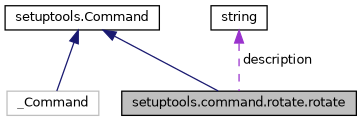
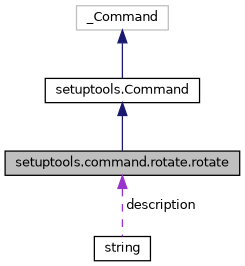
edge "_Command" -> "setuptools.Command": reversed
edge "setuptools.command.rotate.rotate" -> "string": reversed
